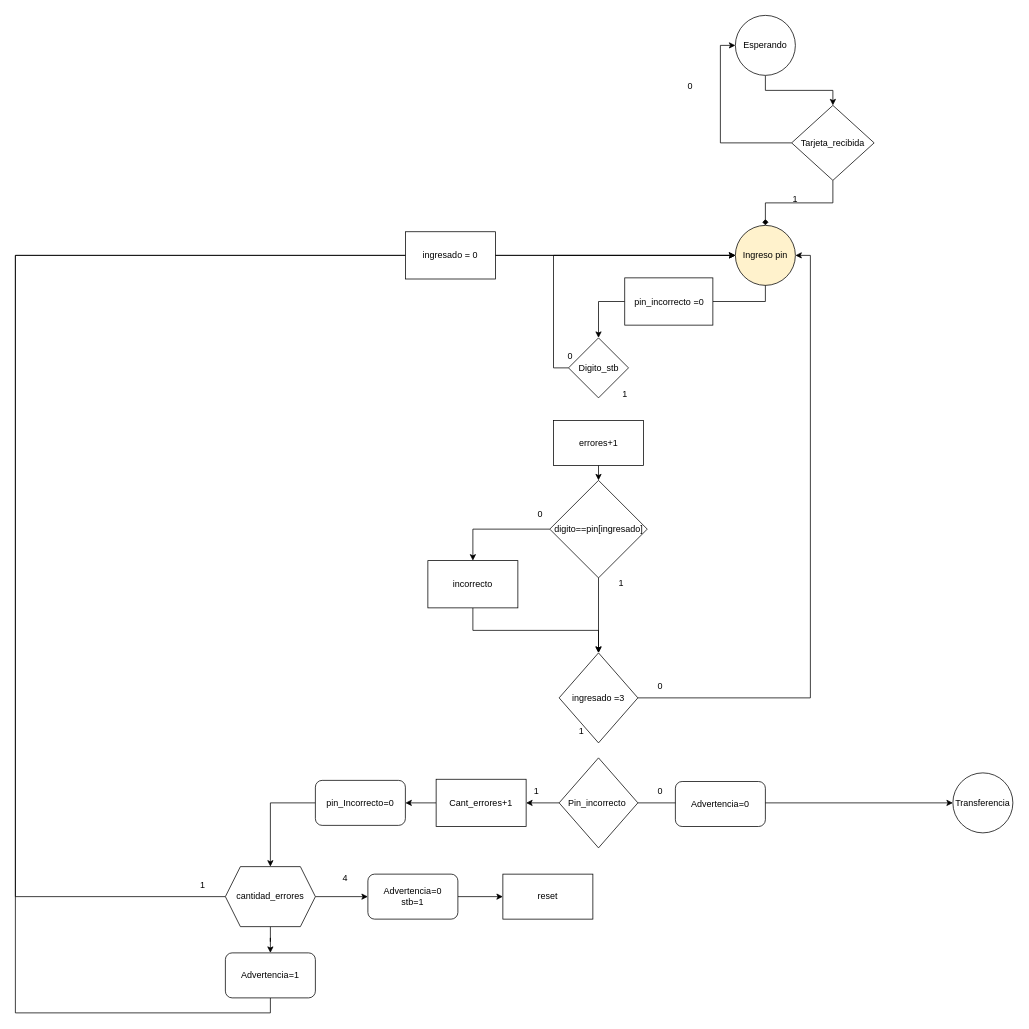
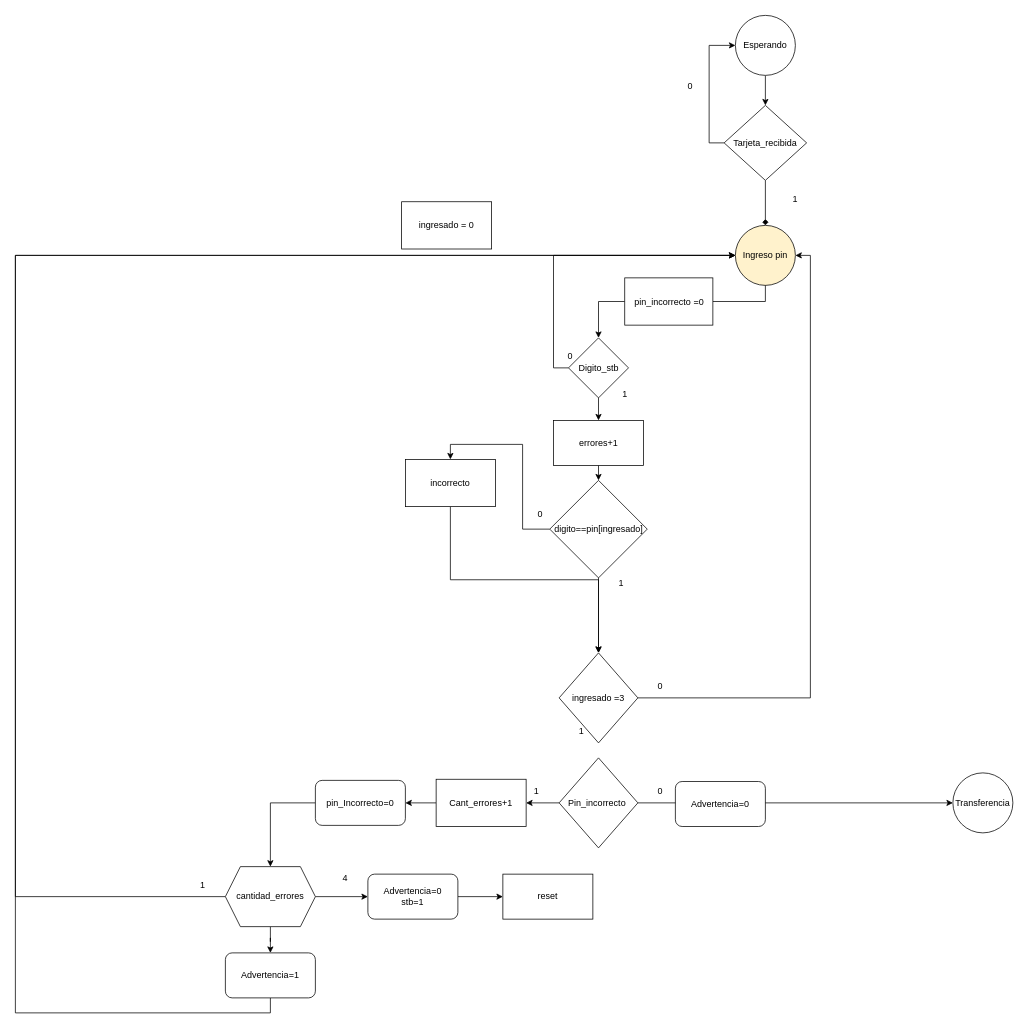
node "Tarjeta_recibida": moved (833, 143) -> (765, 143)
node "ingresado = 0": moved (450, 255) -> (447, 225)
edge "Digito_stb" -> "errores+1": added
node "incorrecto": moved (473, 584) -> (450, 483)
